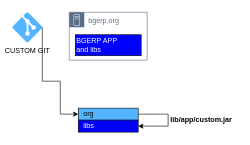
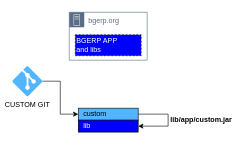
node "CUSTOM GIT": moved (27, 27) -> (27, 81)
node "BGERP APP and libs": style solid -> dashed
node "org": label "org" -> "custom"
node "libs": label "libs" -> "lib"
